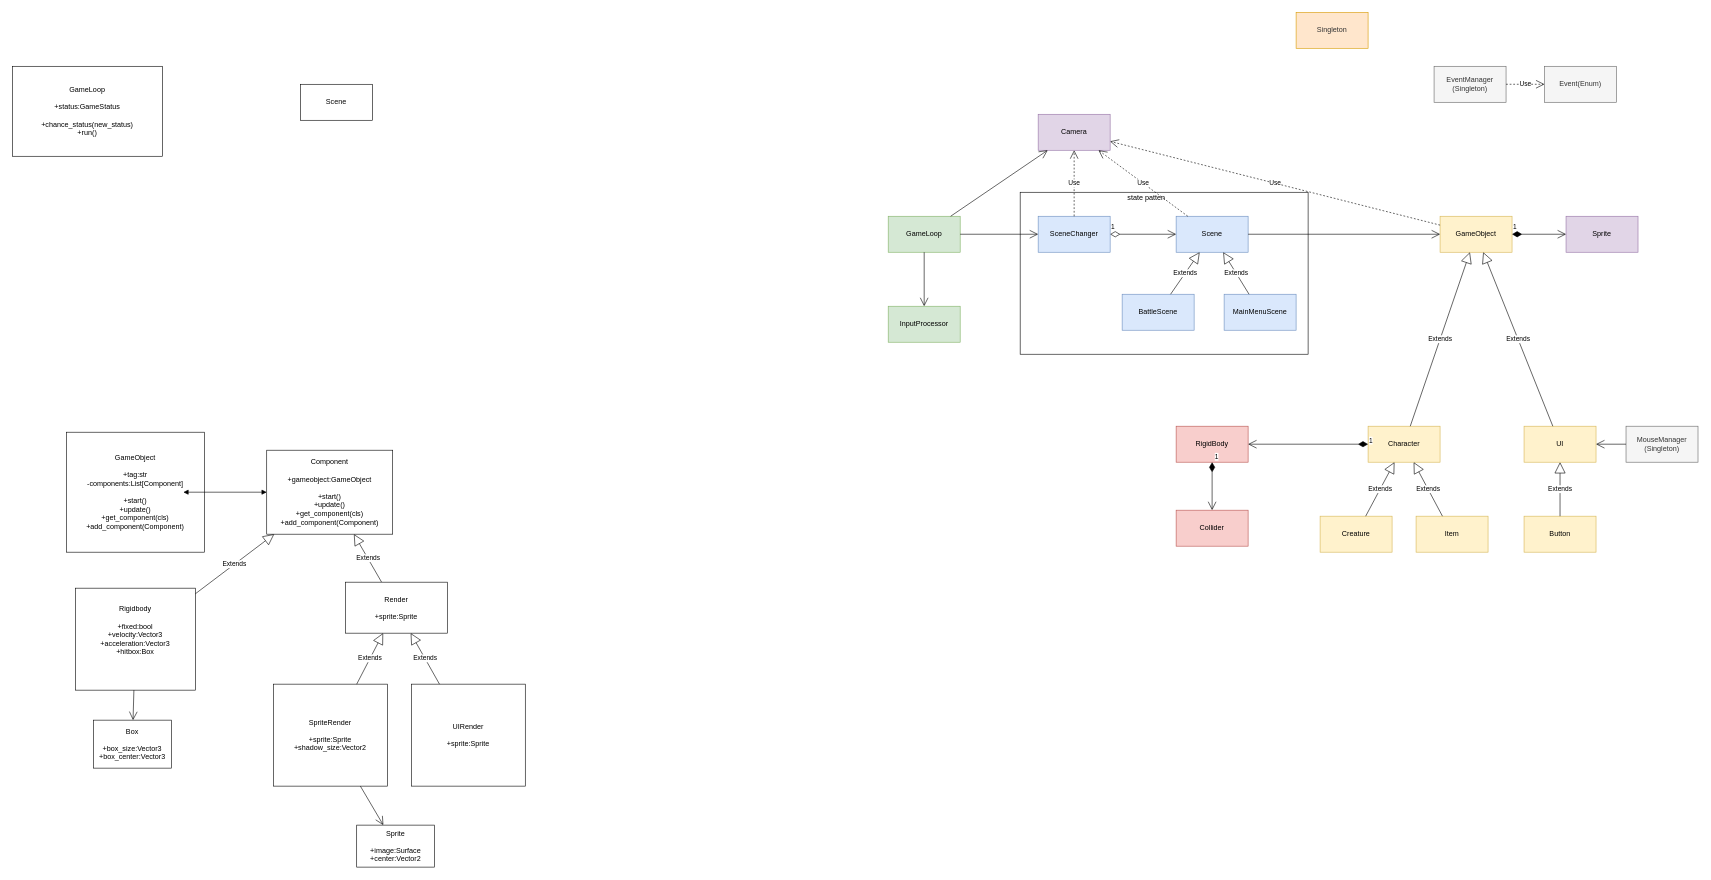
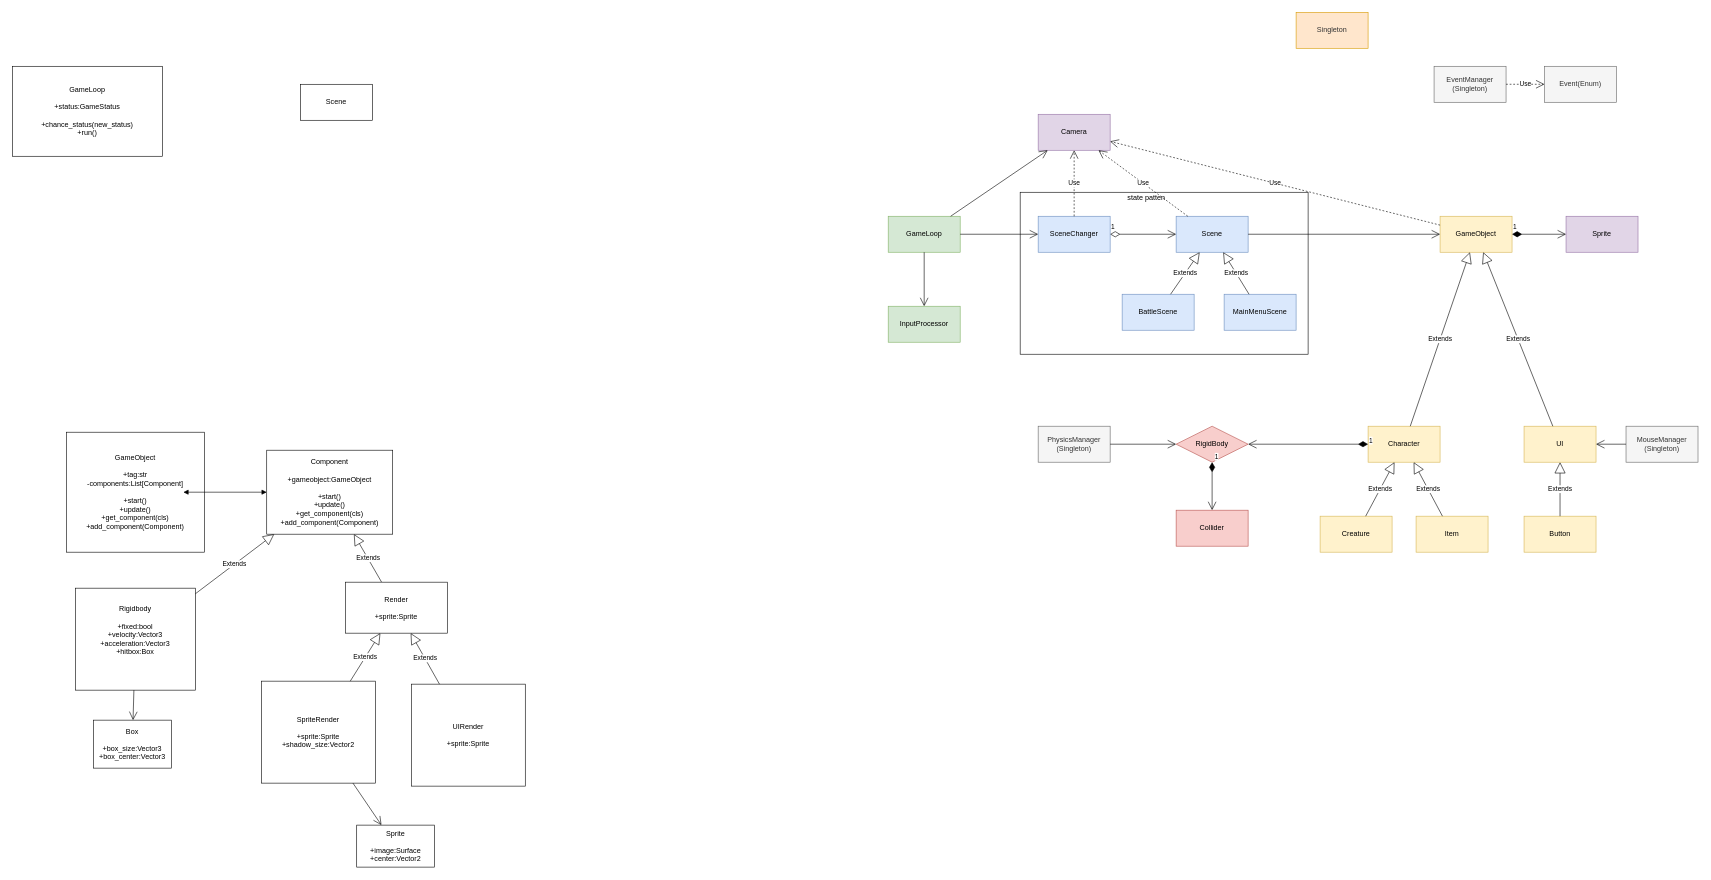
node "PhysicsManager (Singleton)": added
edge "PhysicsManager (Singleton)" -> "RigidBody": added
node "RigidBody": shape rectangle -> diamond
node "SpriteRender +sprite:Sprite +shadow_size:Vector2": moved (330, 735) -> (318, 732)
